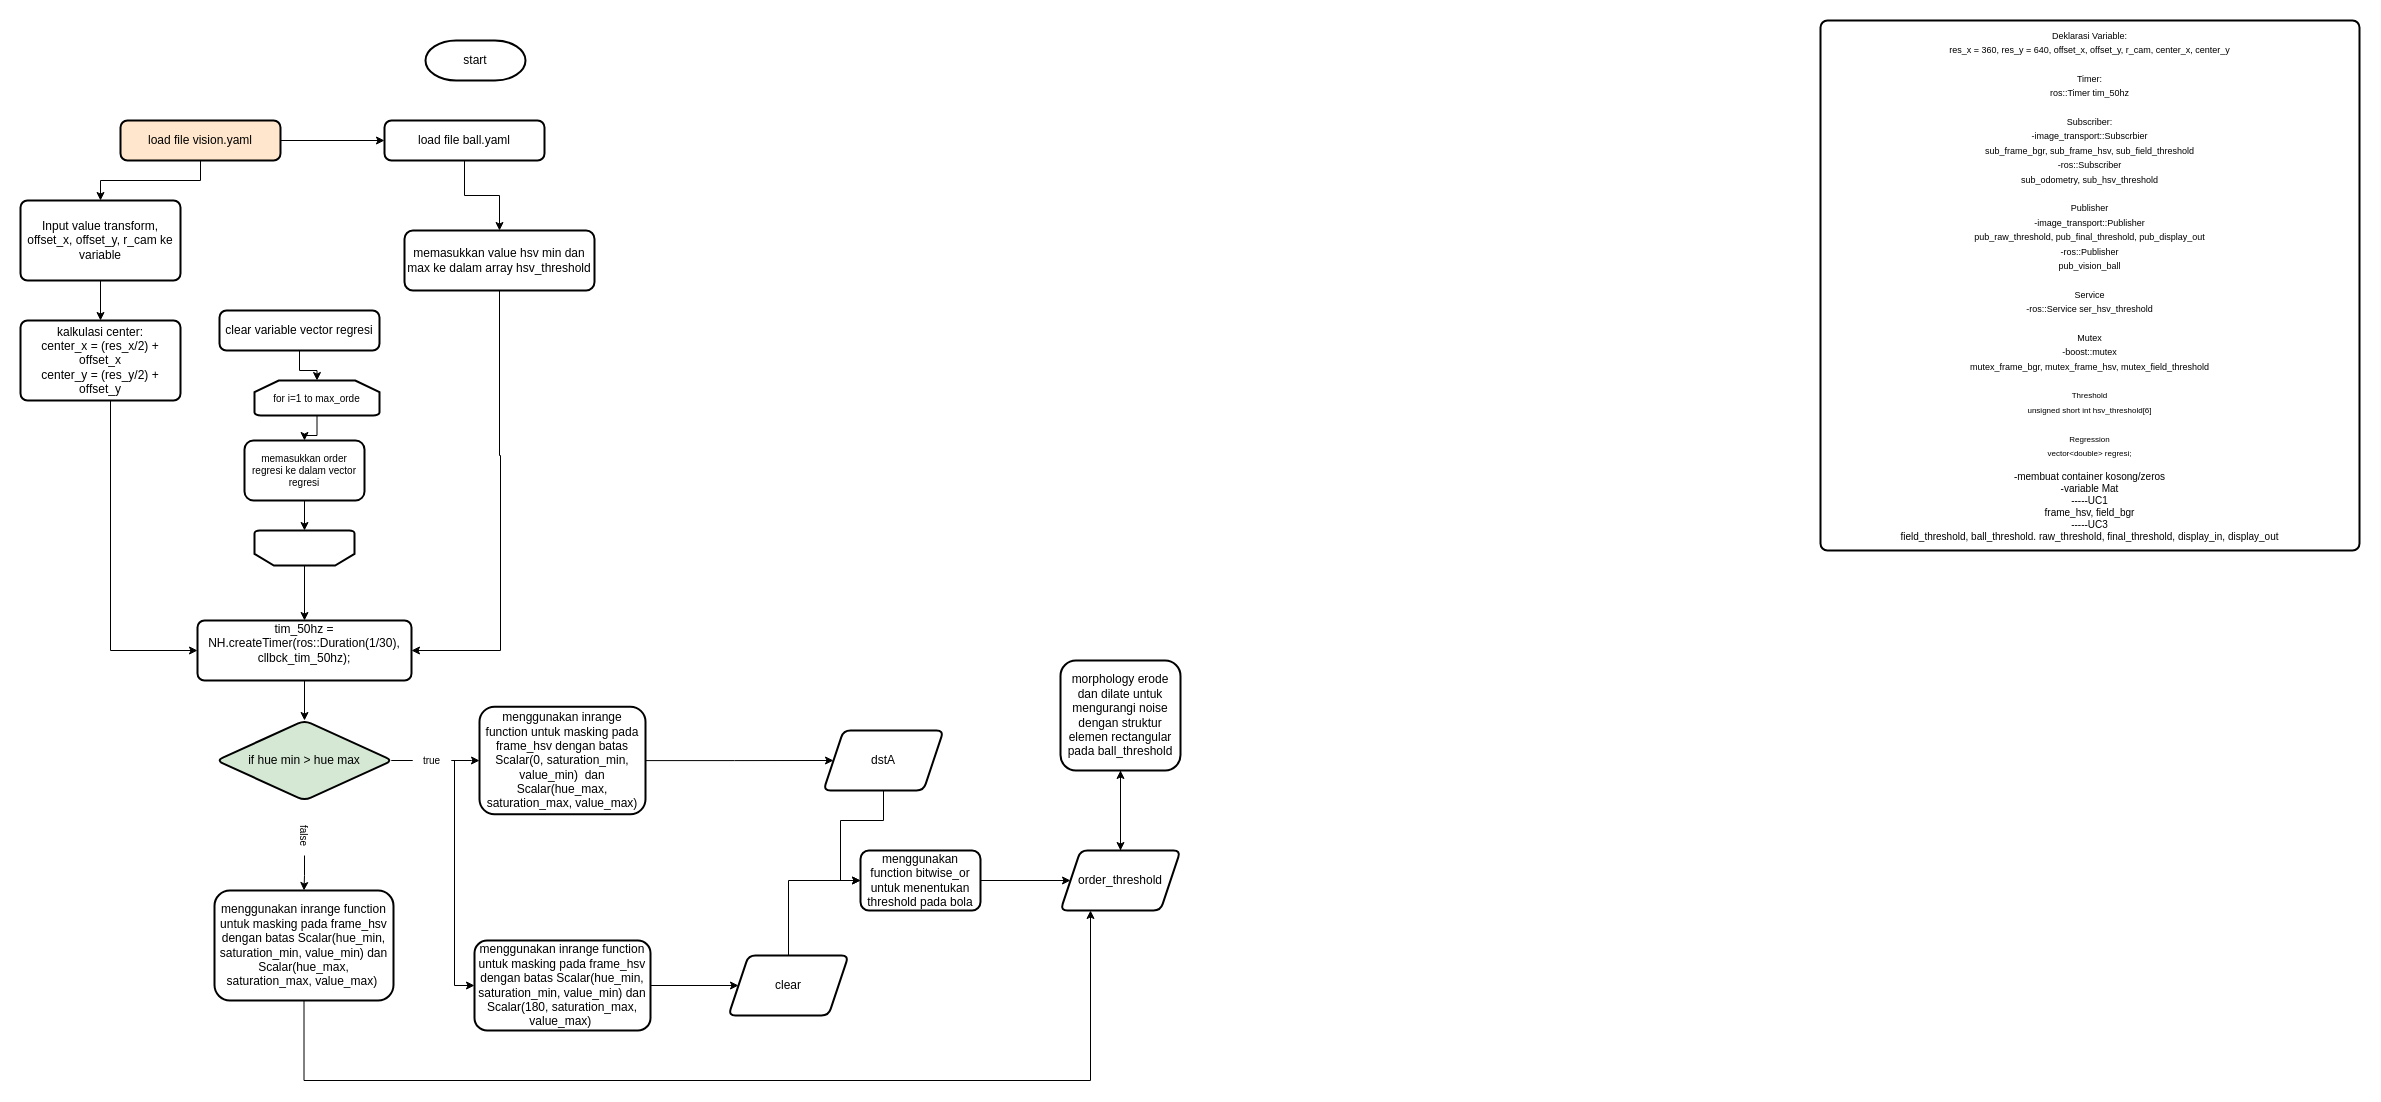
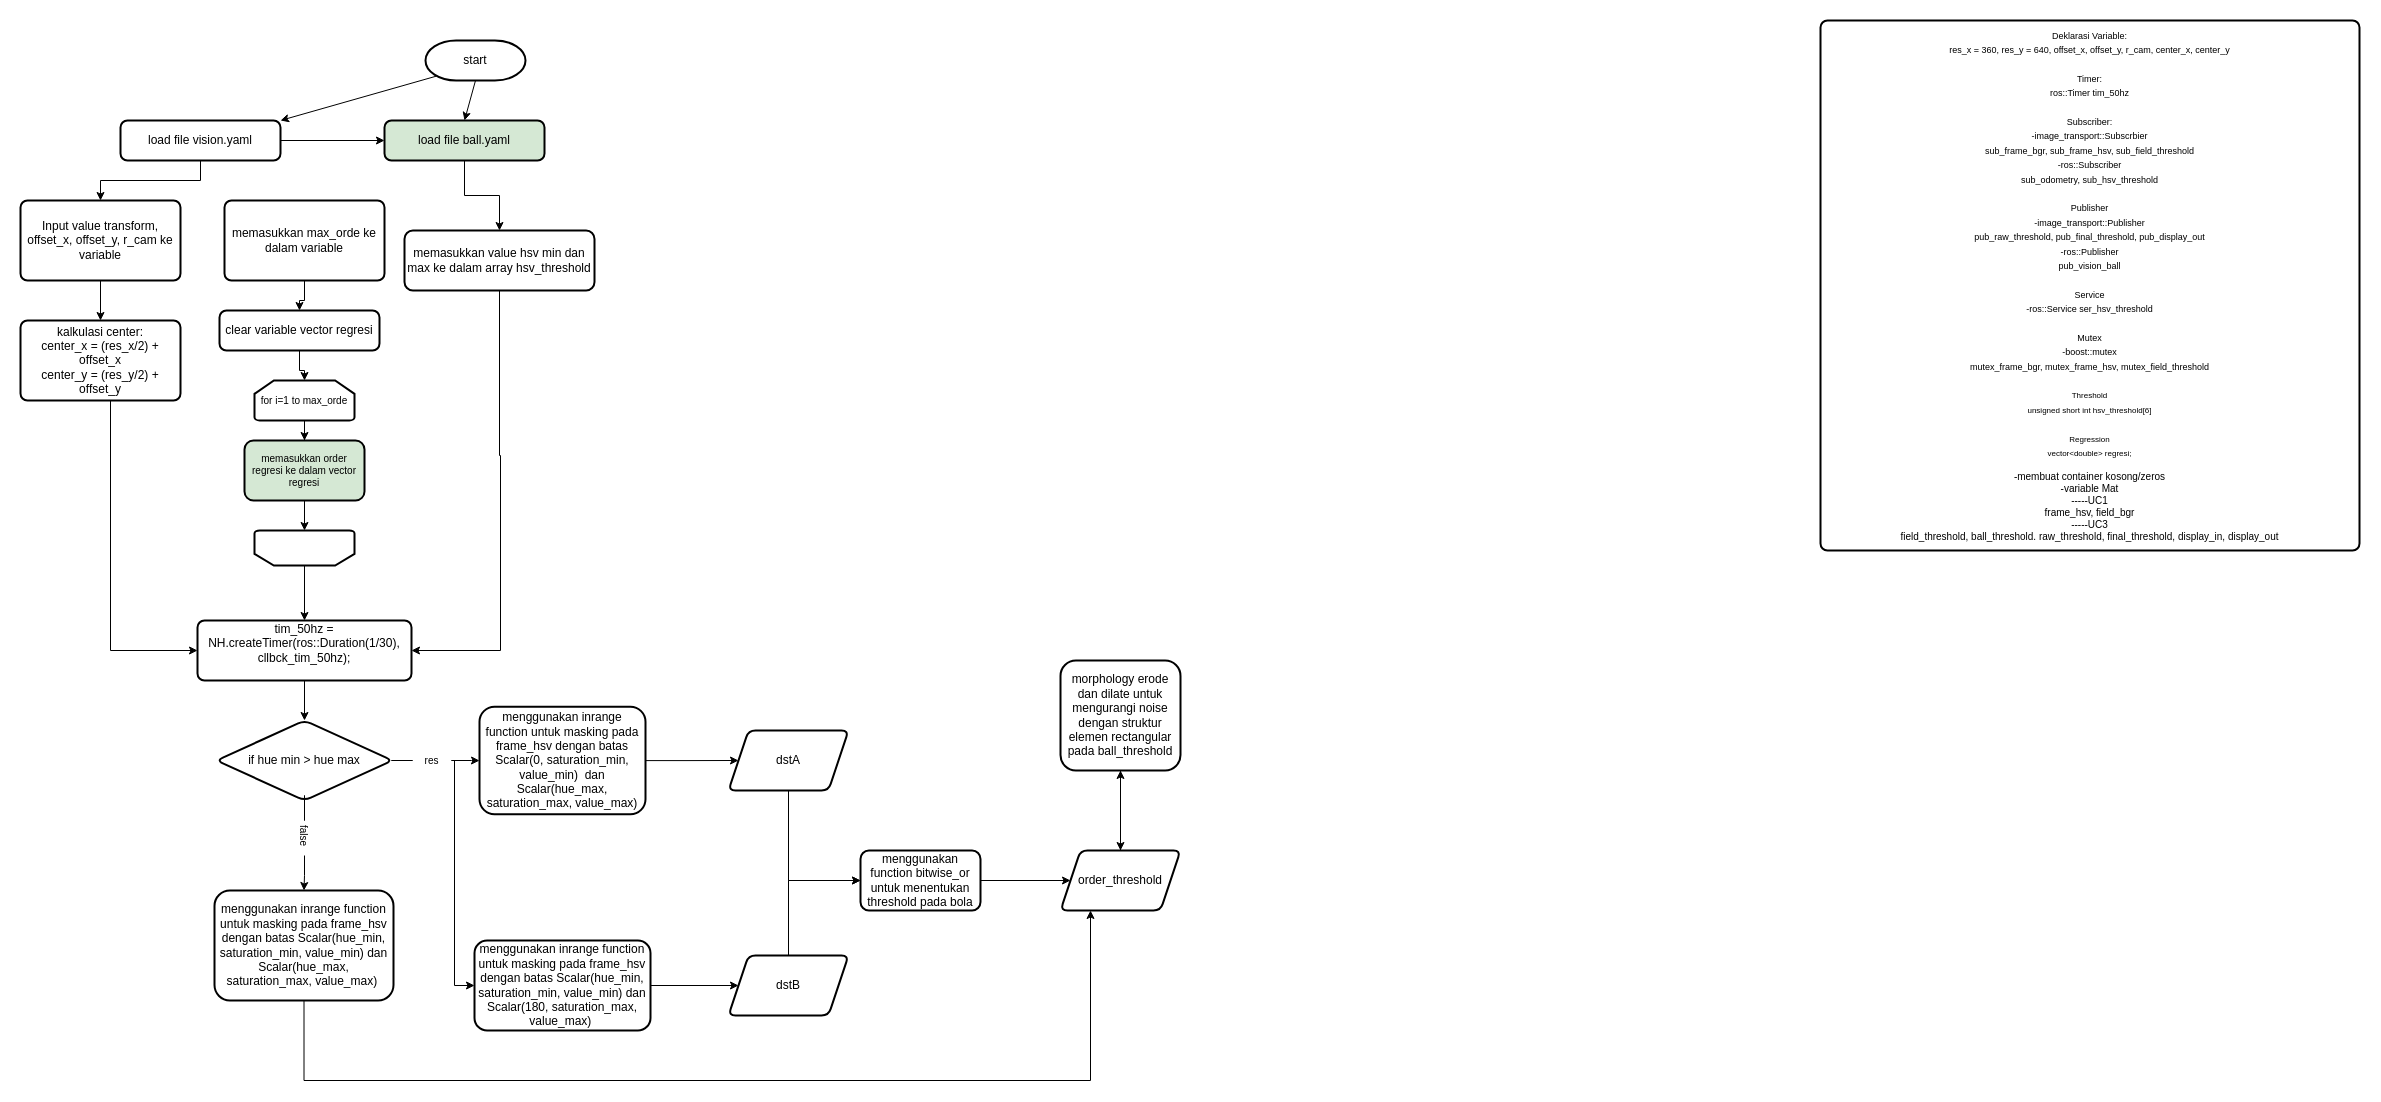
edge "start" -> "load file vision.yaml": added
edge "start" -> "load file ball.yaml": added
node "load file vision.yaml": fillcolor #ffe6cc -> #ffffff
node "load file ball.yaml": fillcolor #ffffff -> #d5e8d4
node "memasukkan max_orde ke dalam variable": added
edge "memasukkan max_orde ke dalam variable" -> "clear variable vector regresi": added
node "for i=1 to max_orde": size 125x35 -> 100x40
node "memasukkan order regresi ke dalam vector regresi": fillcolor #ffffff -> #d5e8d4
node "if hue min > hue max": fillcolor #d5e8d4 -> #ffffff
node "true": label "true" -> "res"
node "dstA": moved (884, 761) -> (789, 761)
edge "if hue min > hue max" -- "false": added
node "clear": label "clear" -> "dstB"
